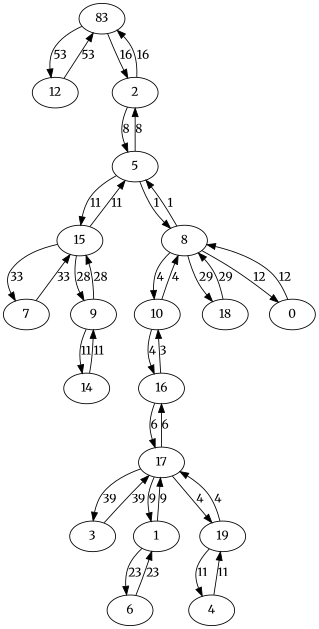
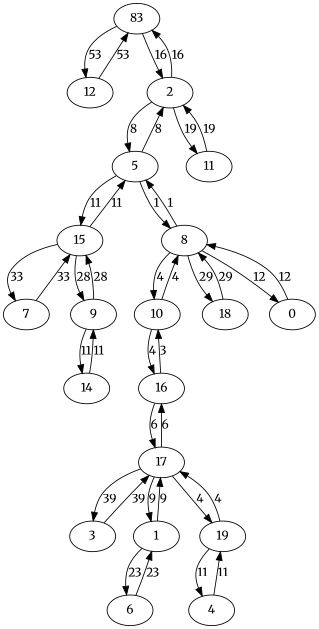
node "11": added
